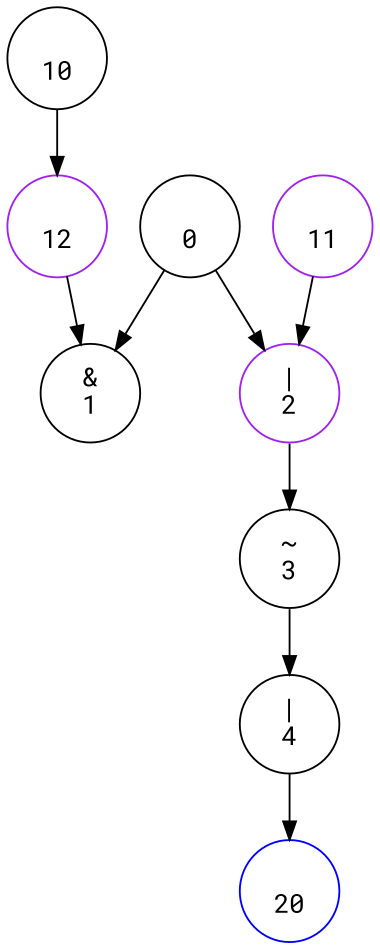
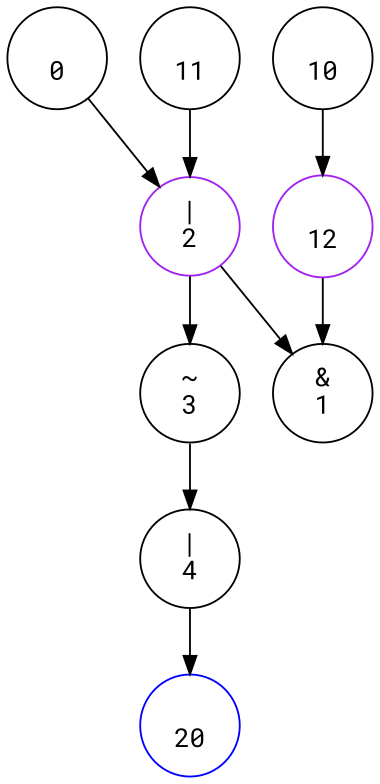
node "11": color purple -> black
edge "0" -> "& 1": now "| 2" -> "& 1"
